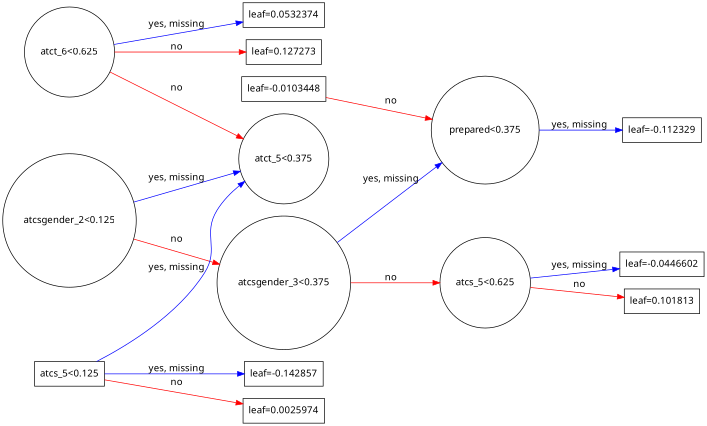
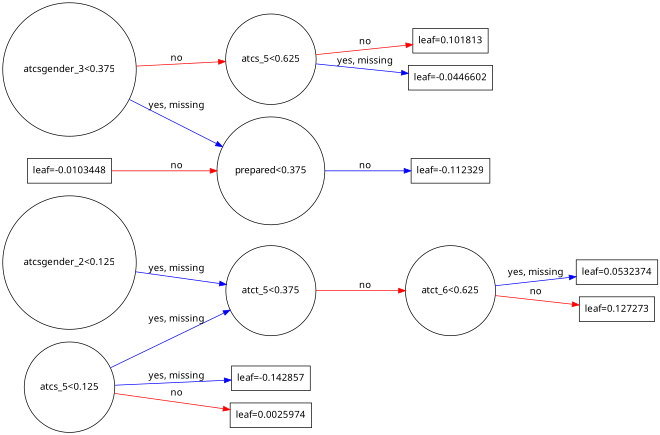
edge "atct_6<0.625" -> "atct_5<0.375": reversed
edge "prepared<0.375" -> "leaf=-0.112329": label "yes, missing" -> "no"
edge "atcsgender_2<0.125" -> "atcsgender_3<0.375": removed, label "no"
node "atcs_5<0.125": shape box -> circle
